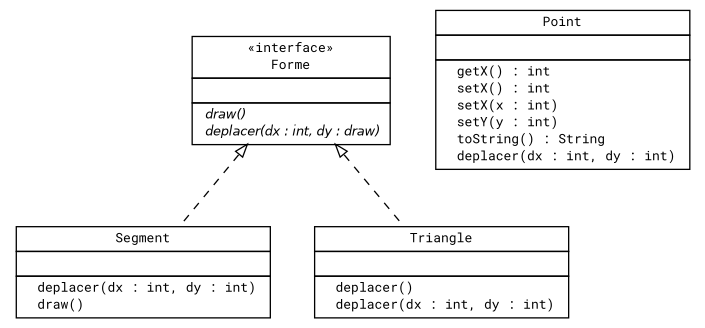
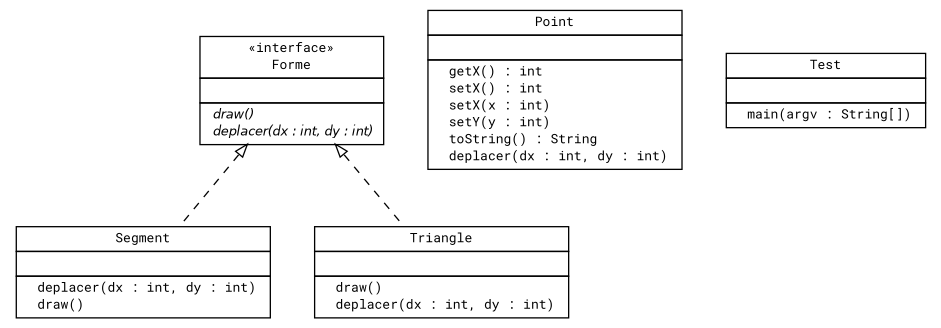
node "Test": added
node "Forme": text "deplacer(dx : int, dy : draw)" -> "deplacer(dx : int, dy : int)"
node "Triangle": text "deplacer()" -> "draw()"
